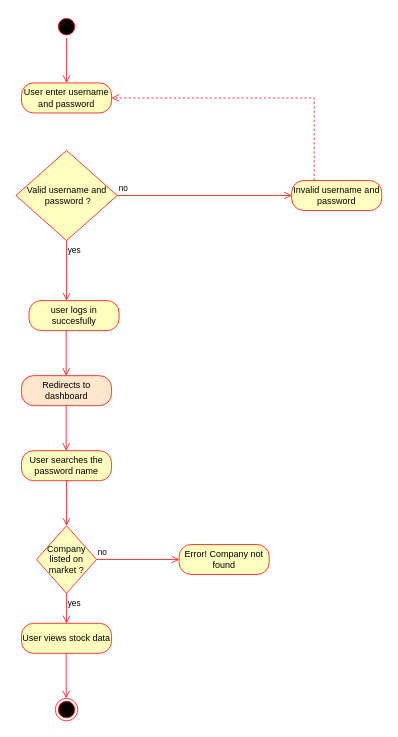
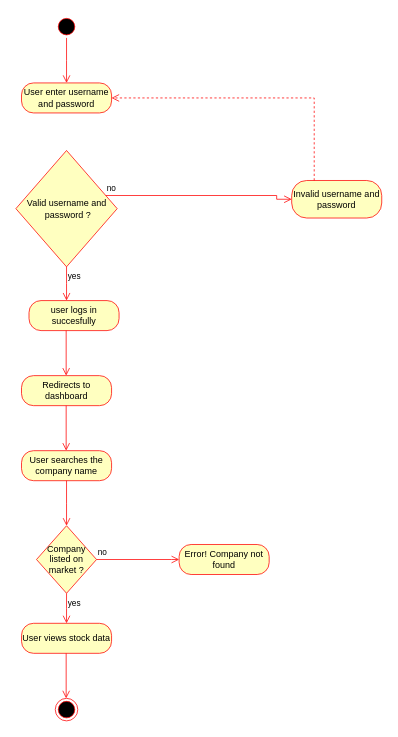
node "Valid username and password ?": size 101x90 -> 101x116
node "Invalid username and password": size 90x30 -> 90x38
node "Redirects to dashboard": fillcolor #ffe6cc -> #ffffc0
node "User searches the password name": label "User searches the password name" -> "User searches the company name"
